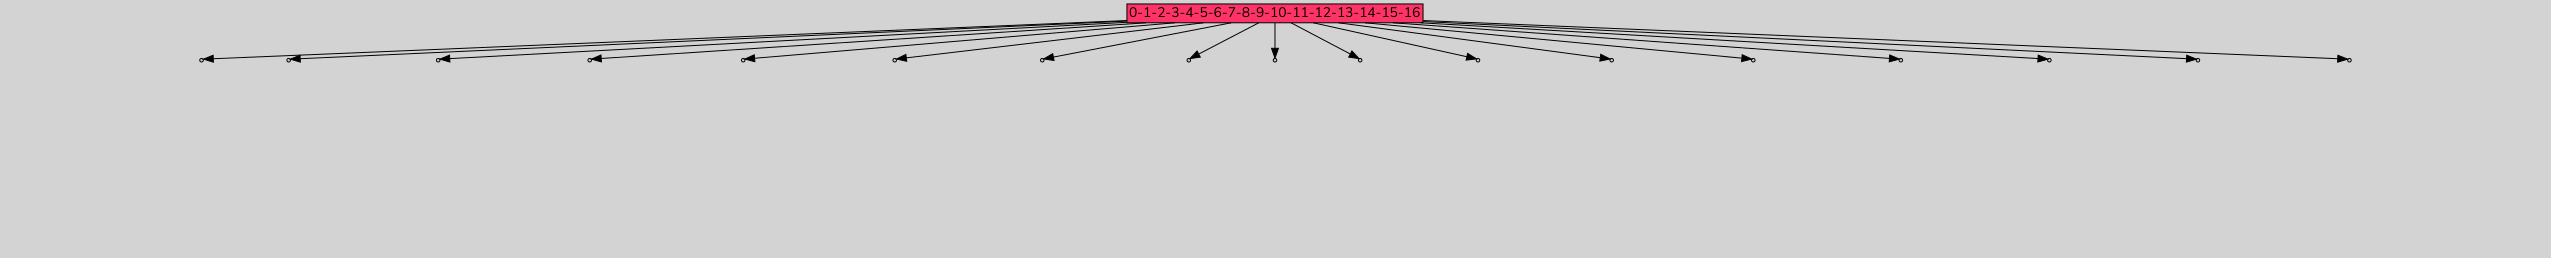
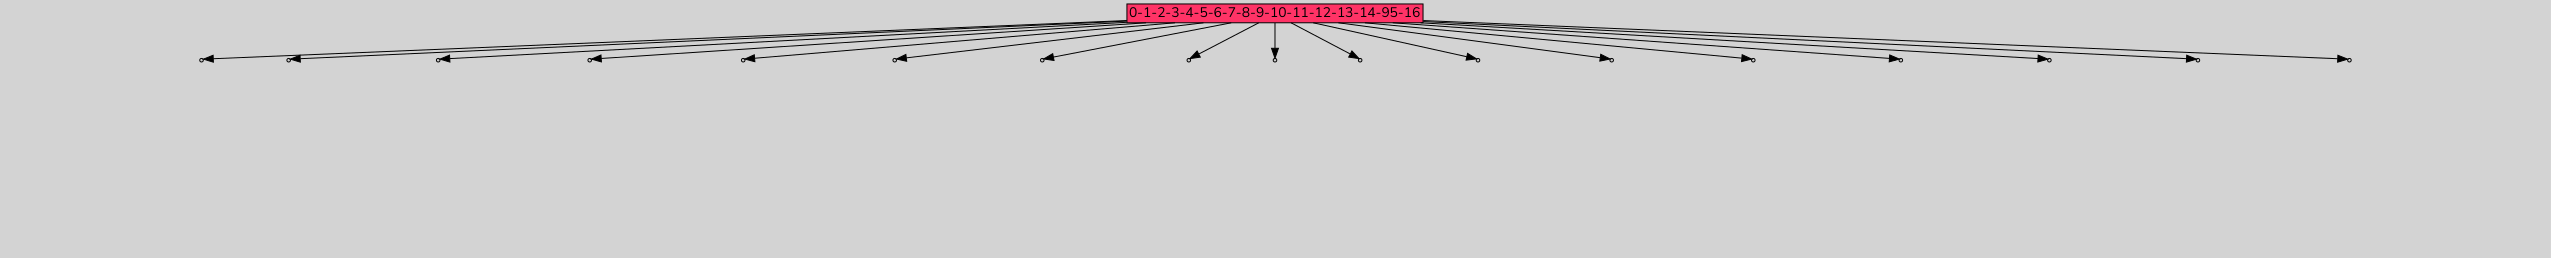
node "0-1-2-3-4-5-6-7-8-9-10-11-12-13-14-15-16": label "0-1-2-3-4-5-6-7-8-9-10-11-12-13-14-15-16" -> "0-1-2-3-4-5-6-7-8-9-10-11-12-13-14-95-16"
